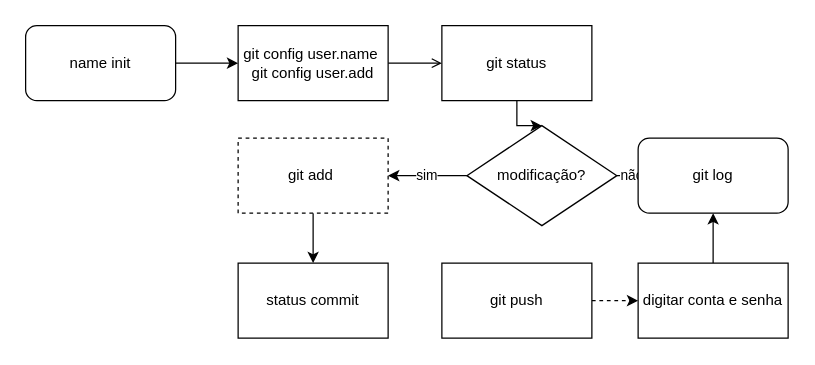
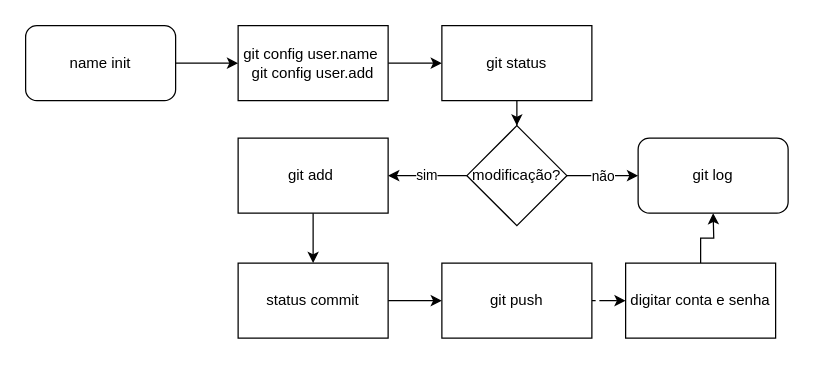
edge "git config user.name git config user.add" -> "git status": arrowhead open -> classic
node "git add": style dashed -> solid
node "modificação?": size 150x100 -> 100x100
edge "status commit" -> "git push": added
node "digitar conta e senha": moved (713, 301) -> (701, 301)
